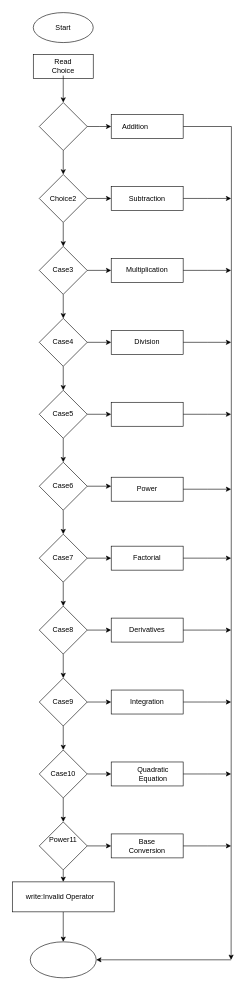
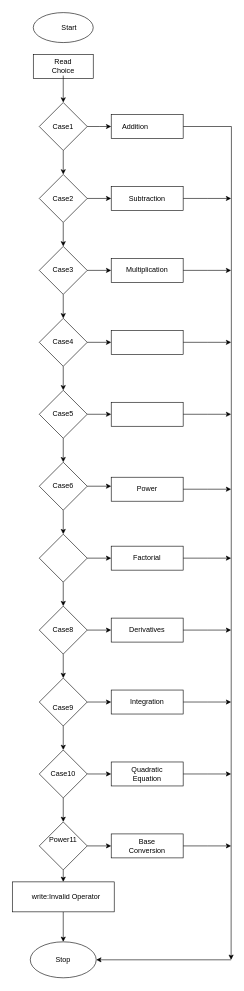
node "Start": moved (63, 27) -> (69, 27)
node "Case1": added
node "Choice2": label "Choice2" -> "Case2"
node "Division": removed
node "Case7": removed
node "Case9": moved (63, 702) -> (63, 708)
node "Quadratic Equation": moved (153, 774) -> (147, 774)
node "write:Invalid Operator": moved (60, 897) -> (66, 897)
node "Stop": added
